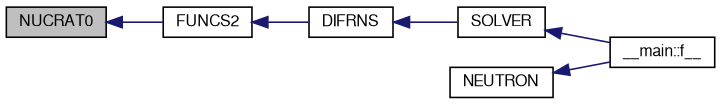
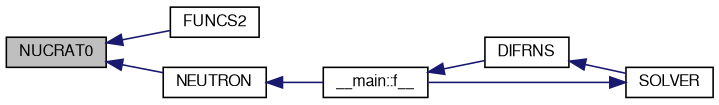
edge "DIFRNS" -> "FUNCS2": now "DIFRNS" -> "__main::f__"
edge "NEUTRON" -> "NUCRAT0": added
